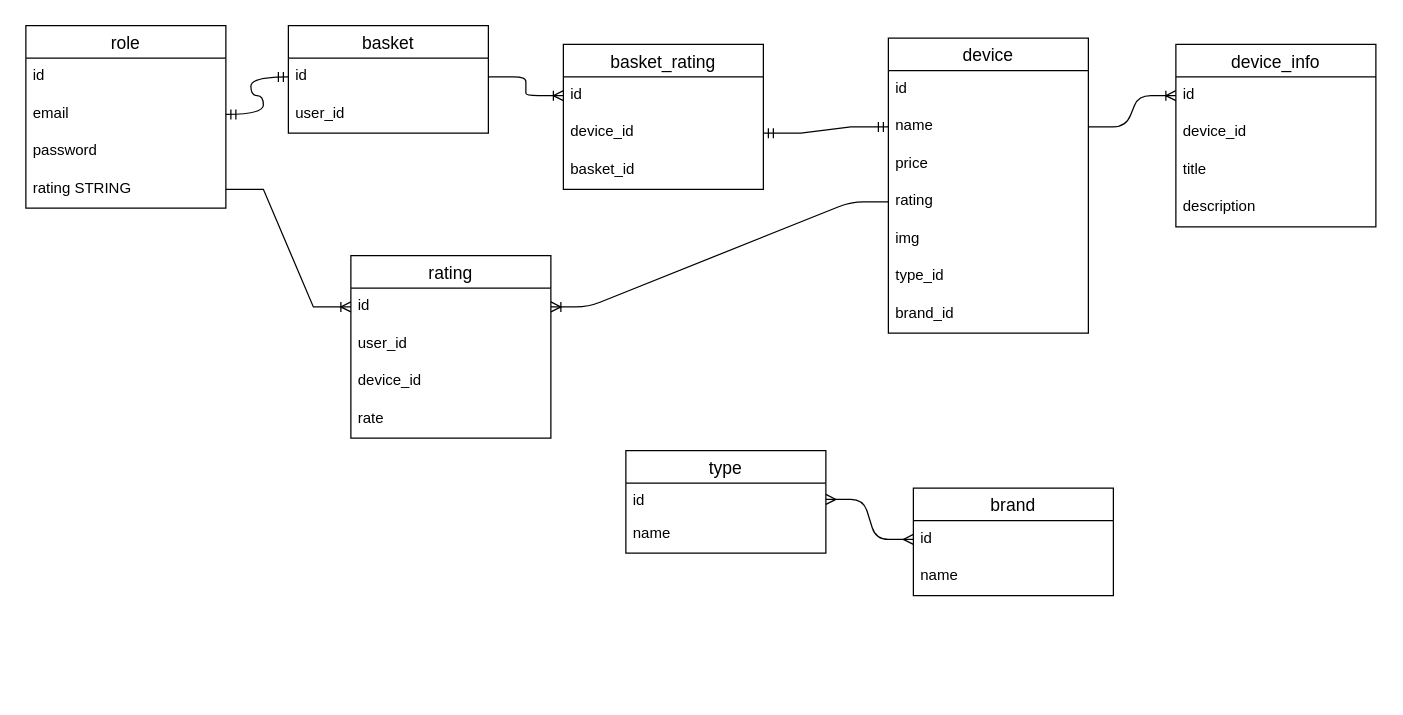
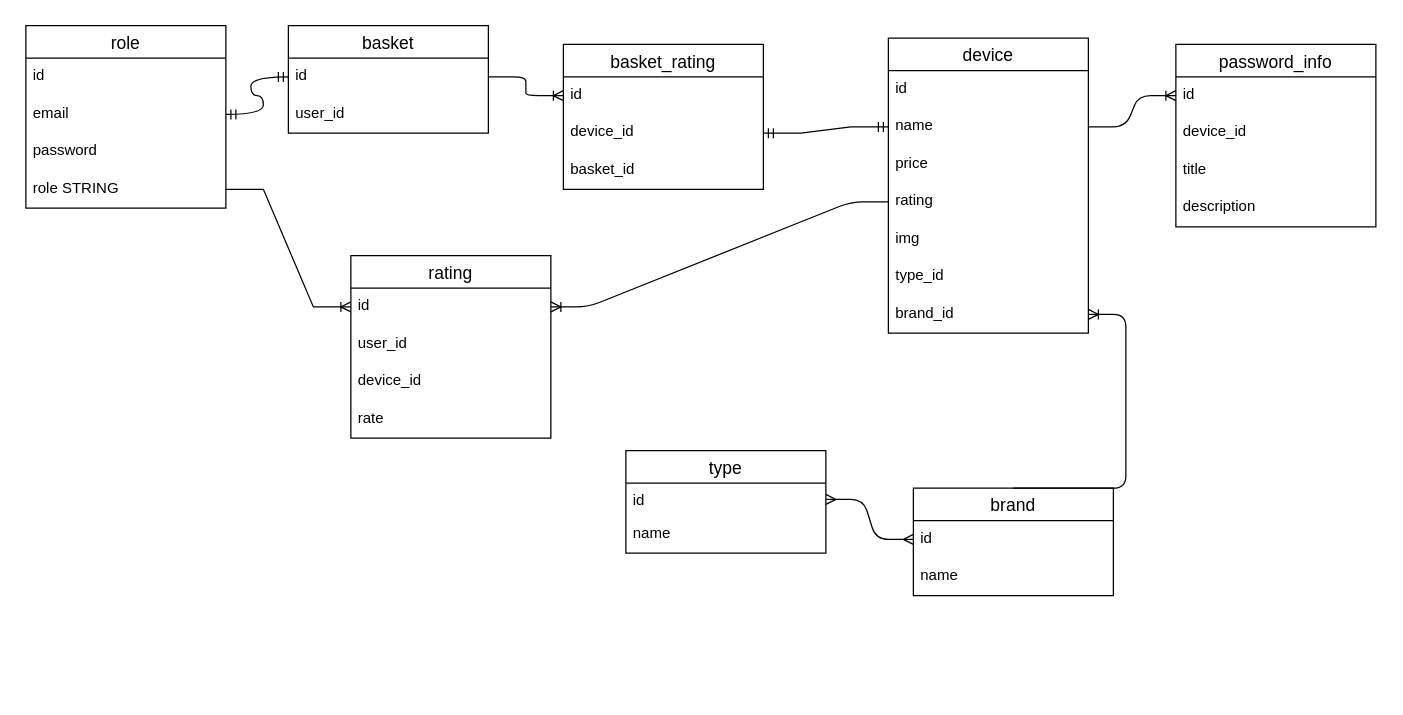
node "device_info": label "device_info" -> "password_info"
node "rating STRING": label "rating STRING" -> "role STRING"
edge "brand" -> "brand_id": added
